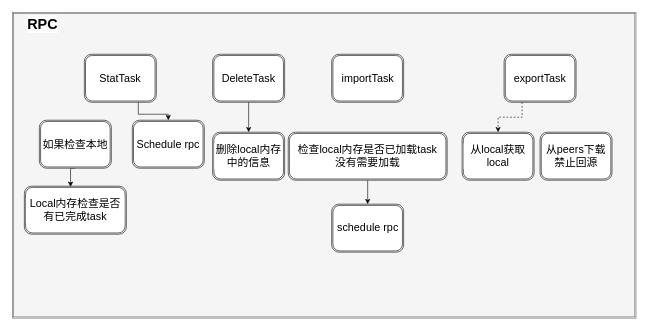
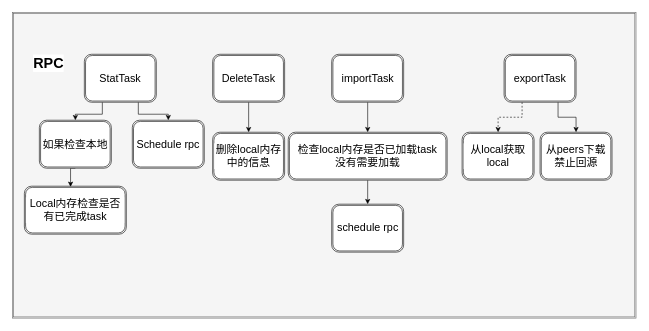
node "RPC": moved (42, 24) -> (48, 63)
edge "StatTask" -> "如果检查本地": added
edge "exportTask" -> "从peers下载 禁止回源": added
edge "importTask" -> "检查local内存是否已加载task 没有需要加载": added
